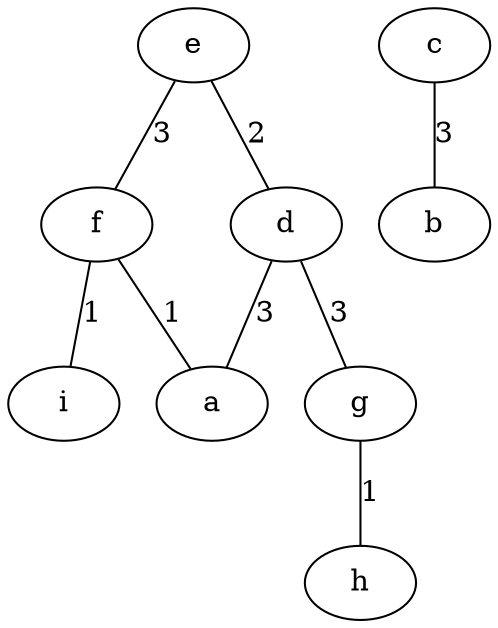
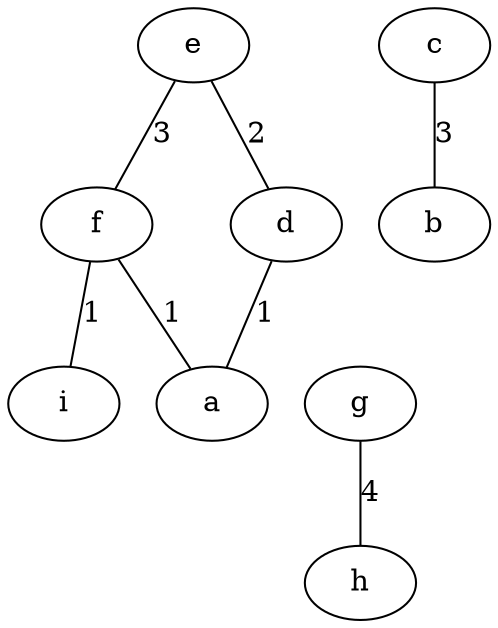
edge "d" -- "a": label "3" -> "1"
edge "d" -- "g": removed, label "3"
edge "g" -- "h": label "1" -> "4"
